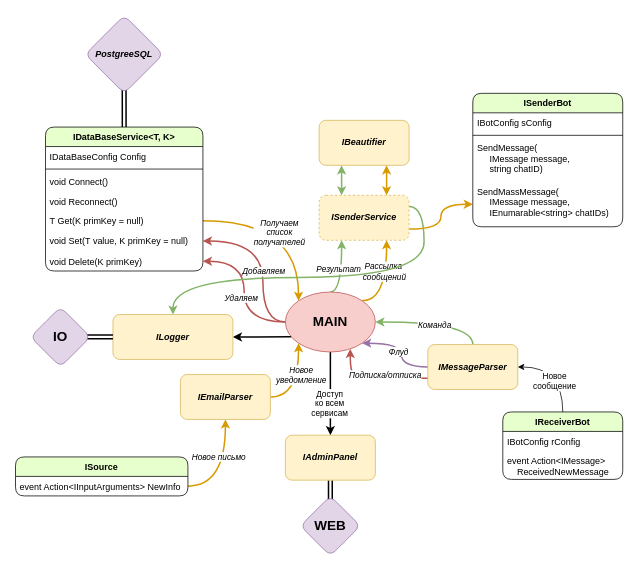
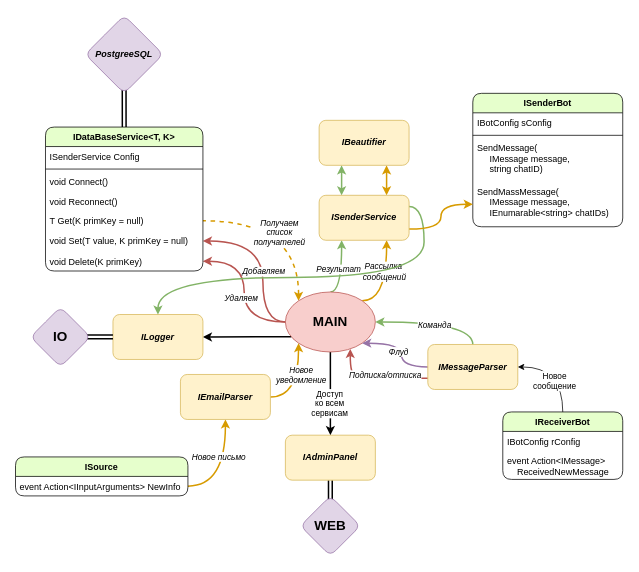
node "IDataBaseConfig Config": label "IDataBaseConfig Config" -> "ISenderService Config"
node "ISenderService": style dashed -> solid
edge "T Get(K primKey = null)" -> "MAIN": style solid -> dashed
node "ILogger": size 120x45 -> 90x45
